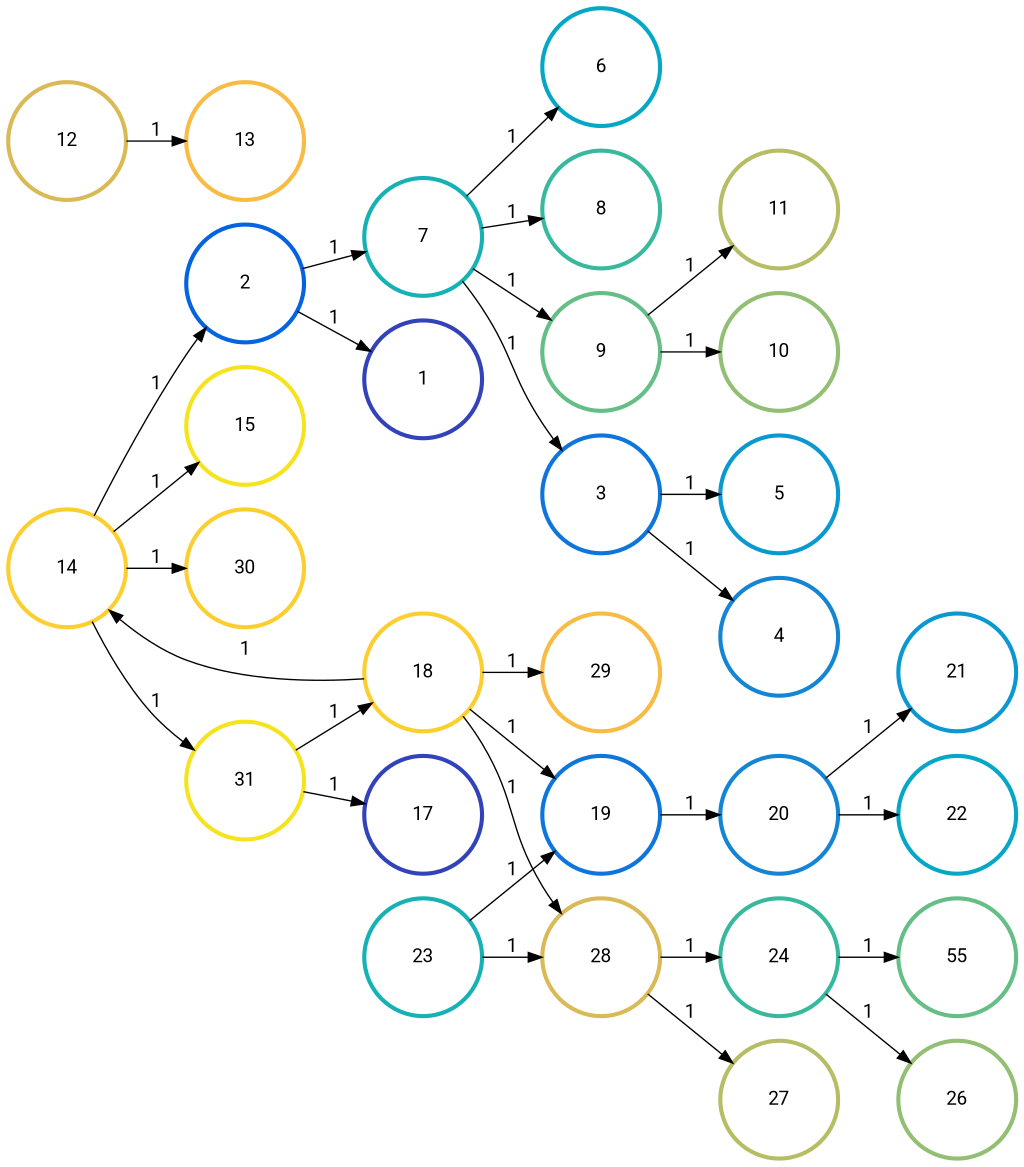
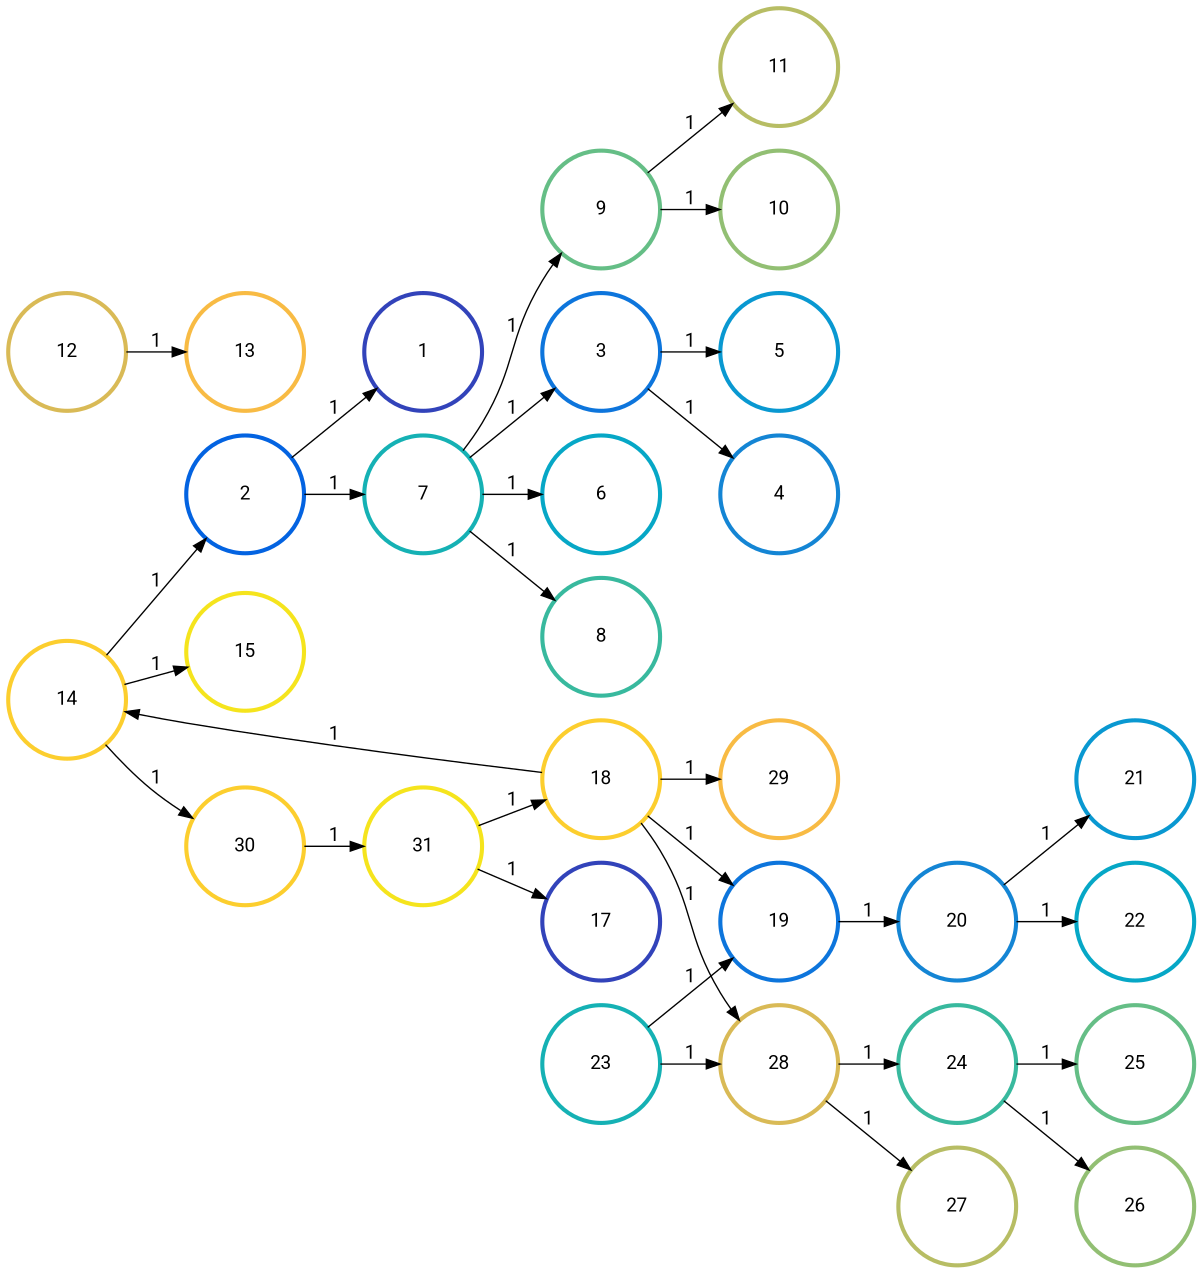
edge "14" -> "31": now "30" -> "31"
node "55": label "55" -> "25"
